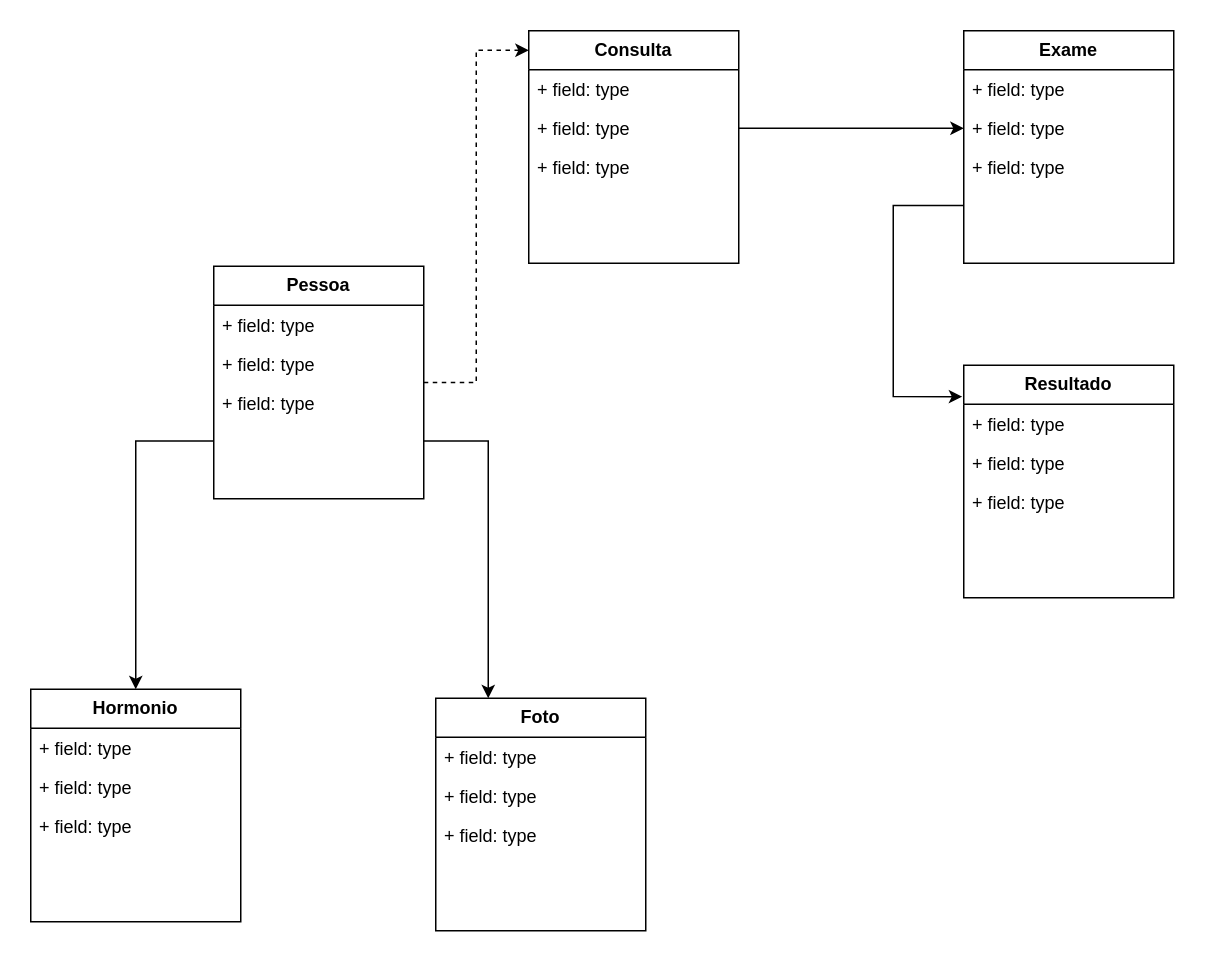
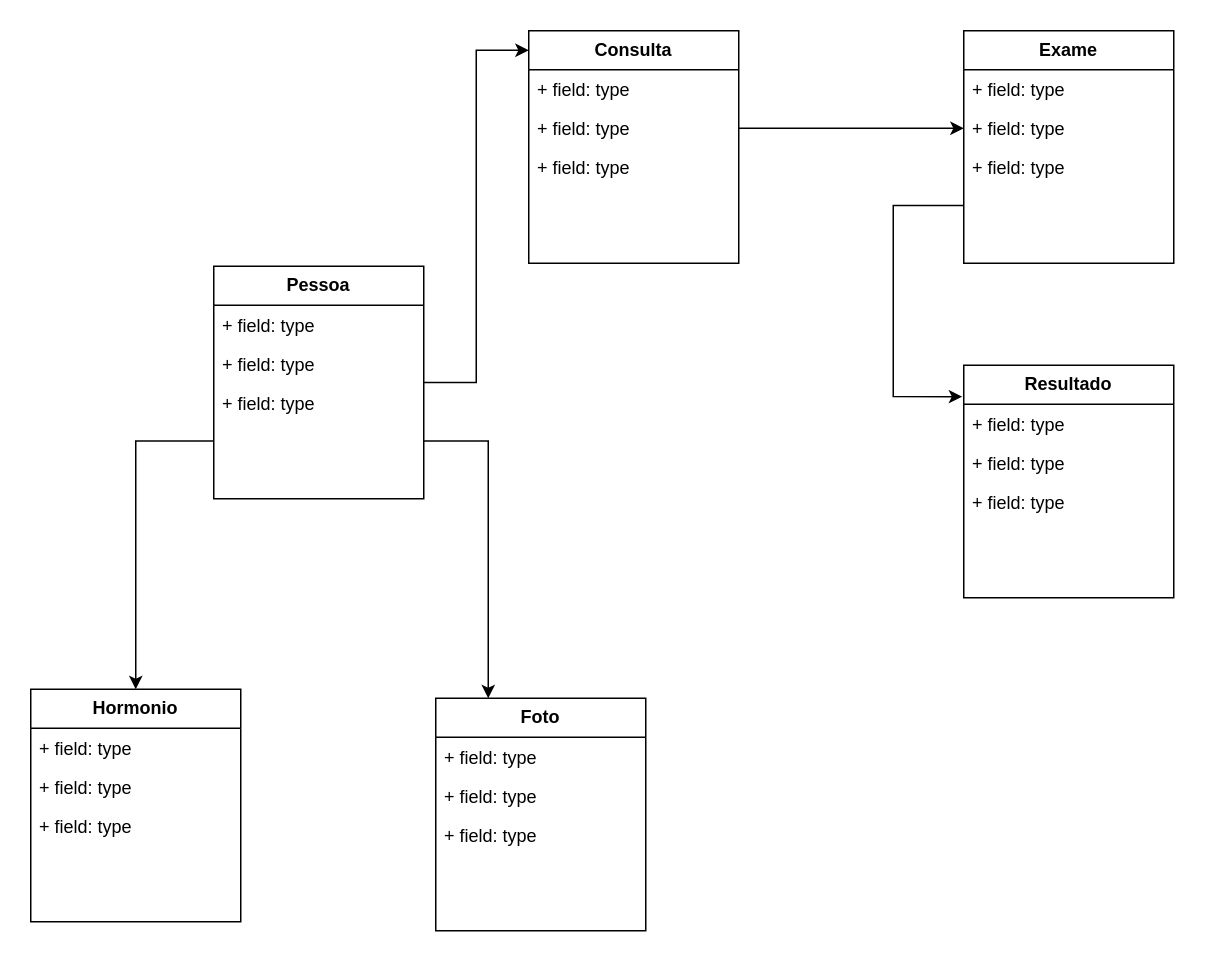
edge "Pessoa" -> "Consulta": style dashed -> solid
